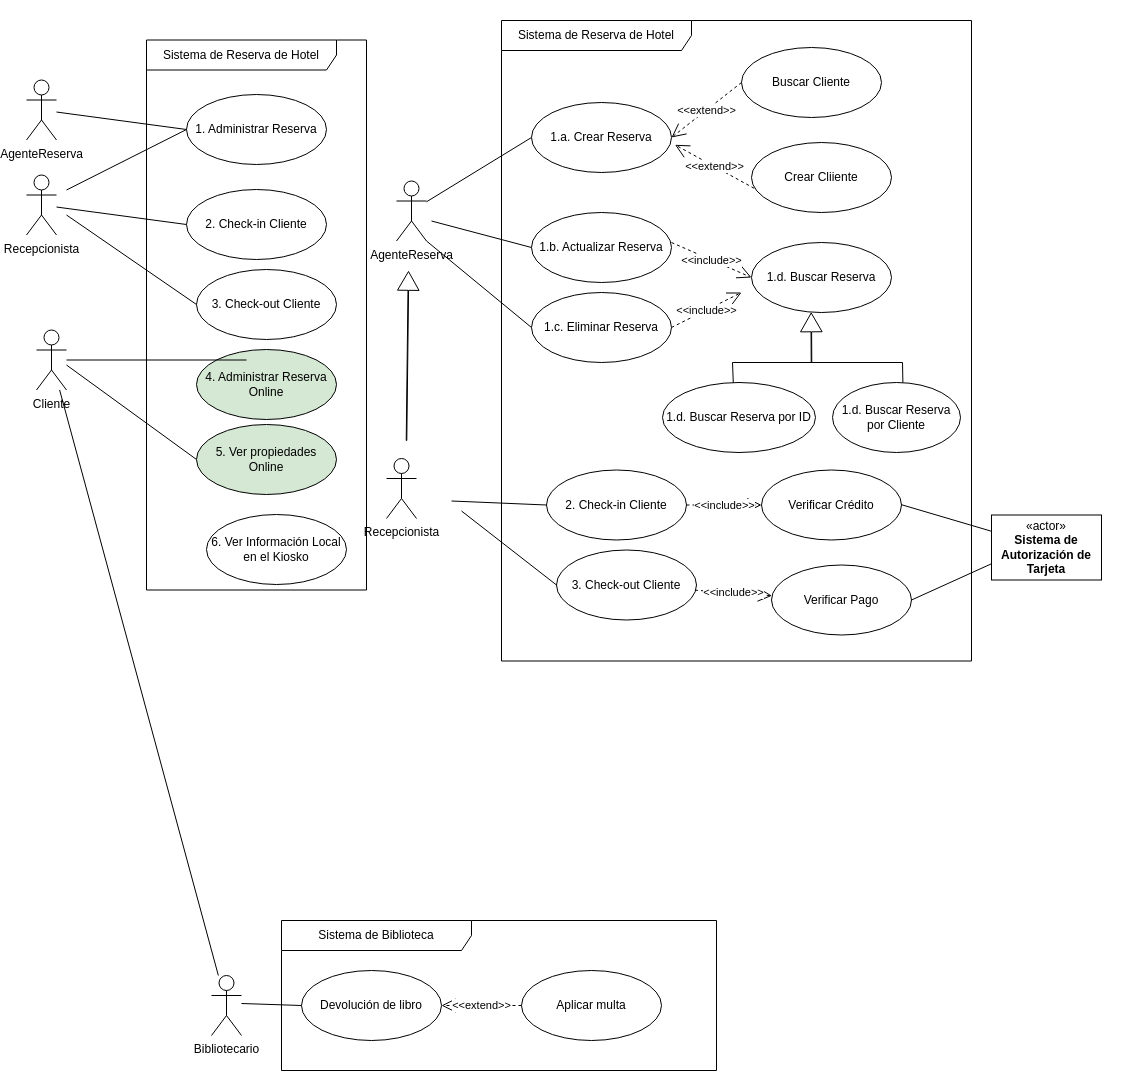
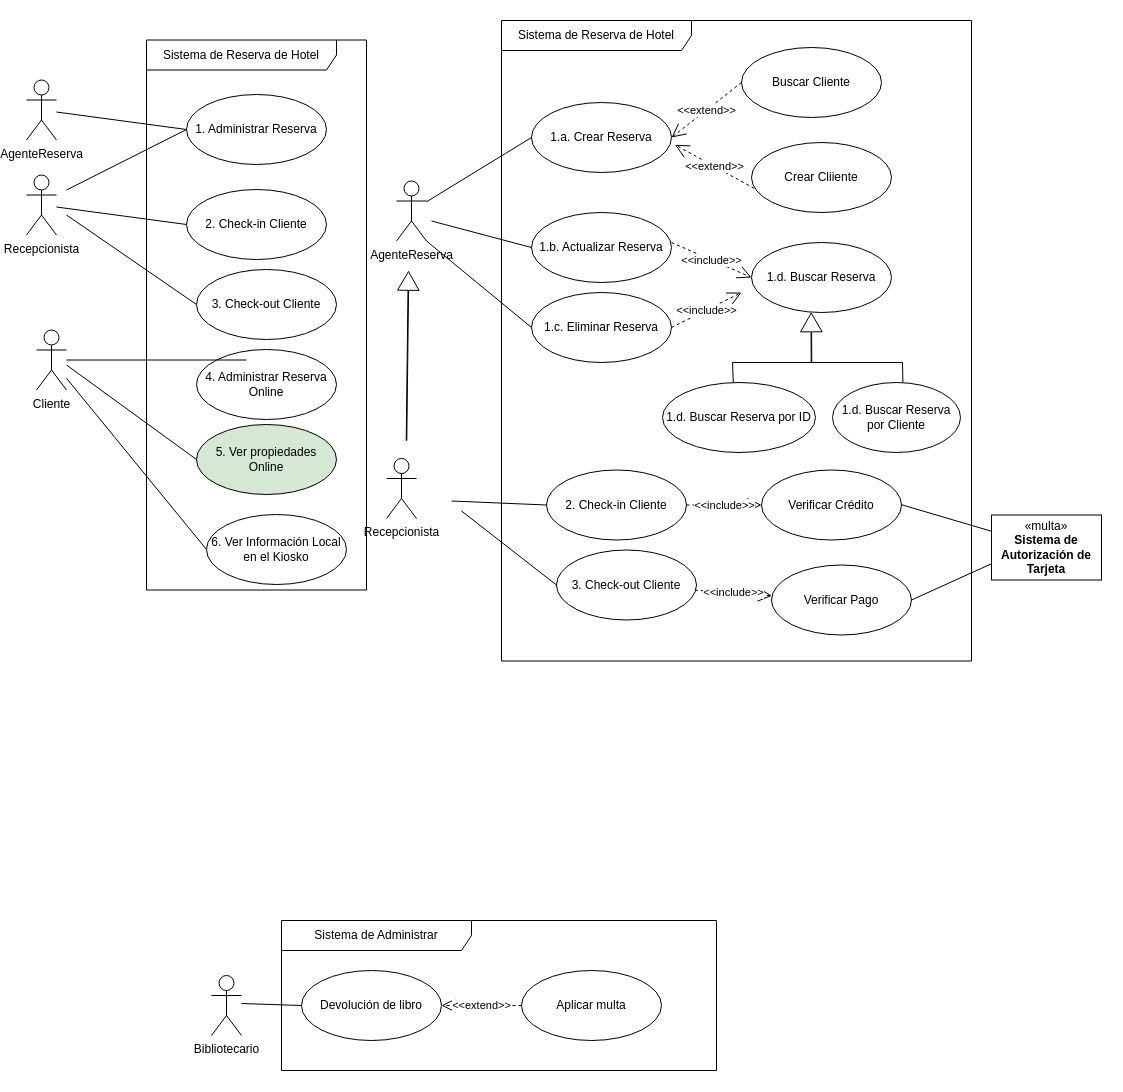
node "4. Administrar Reserva Online": fillcolor #d5e8d4 -> #ffffff
node "«actor» Sistema de Autorización de Tarjeta": label "«actor» Sistema de Autorización de Tarjeta" -> "«multa» Sistema de Autorización de Tarjeta"
edge "Cliente" -- "Bibliotecario": now "Cliente" -- "6. Ver Información Local en el Kiosko"
node "Sistema de Biblioteca": label "Sistema de Biblioteca" -> "Sistema de Administrar"
